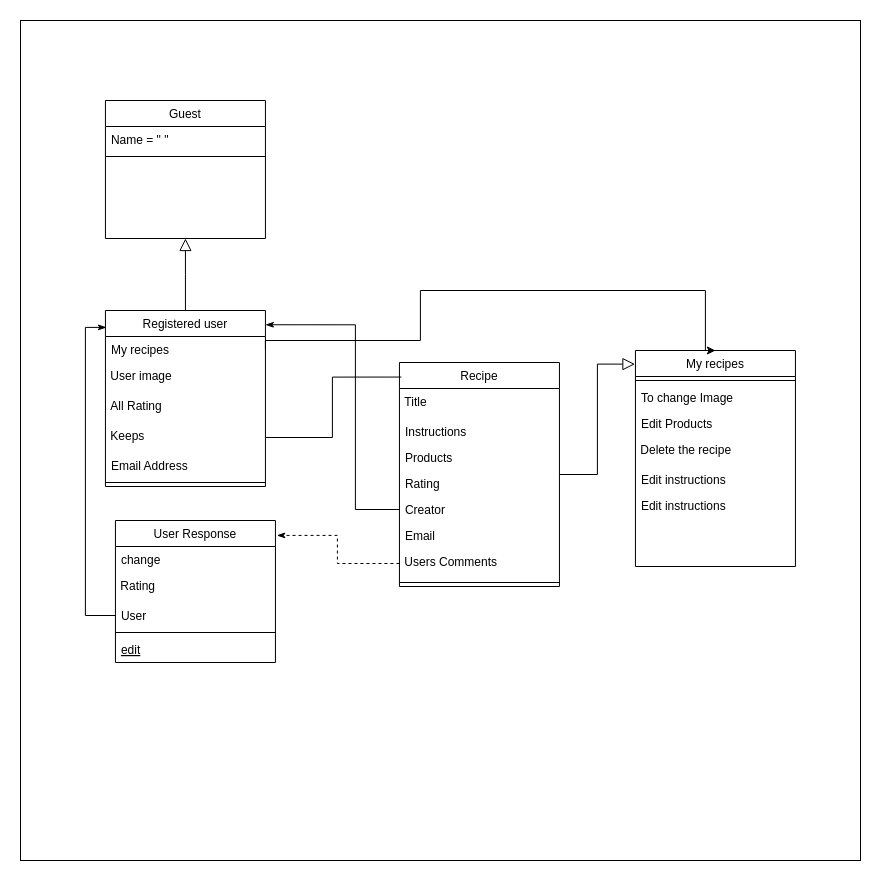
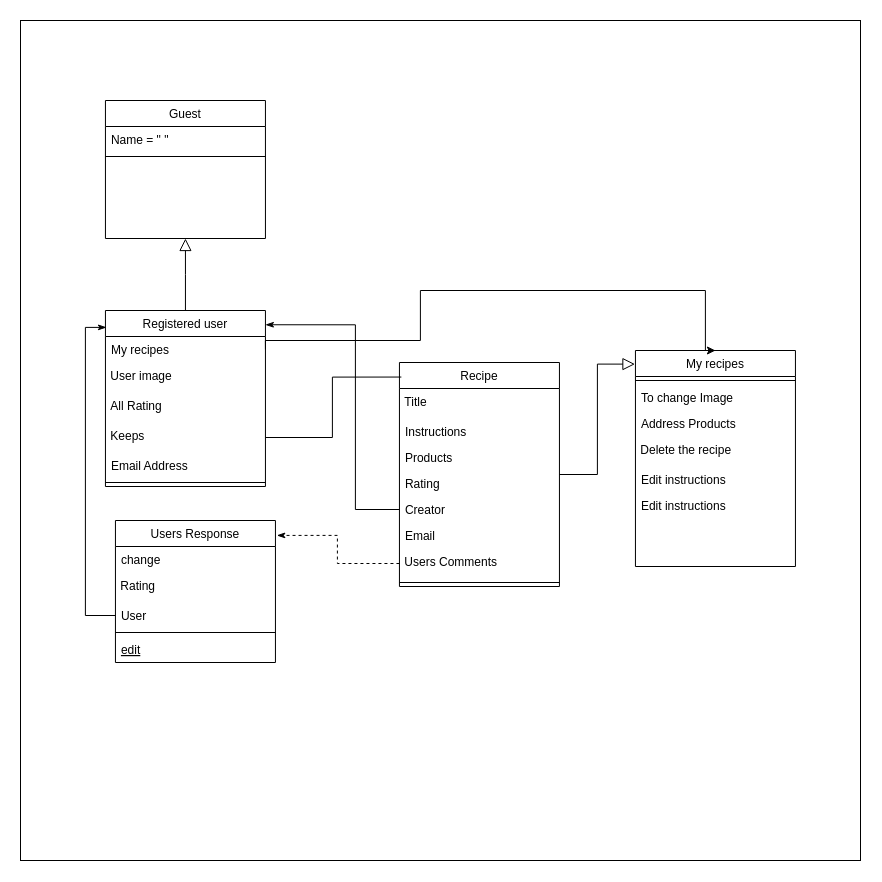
node "Edit Products": label "Edit Products" -> "Address Products"
node "User Response": label "User Response" -> "Users Response"
